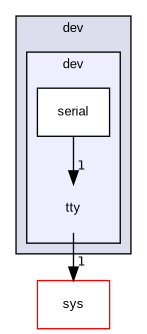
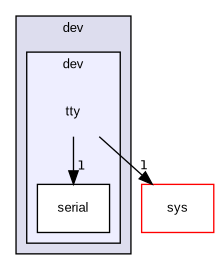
edge "serial" -> "tty": reversed
